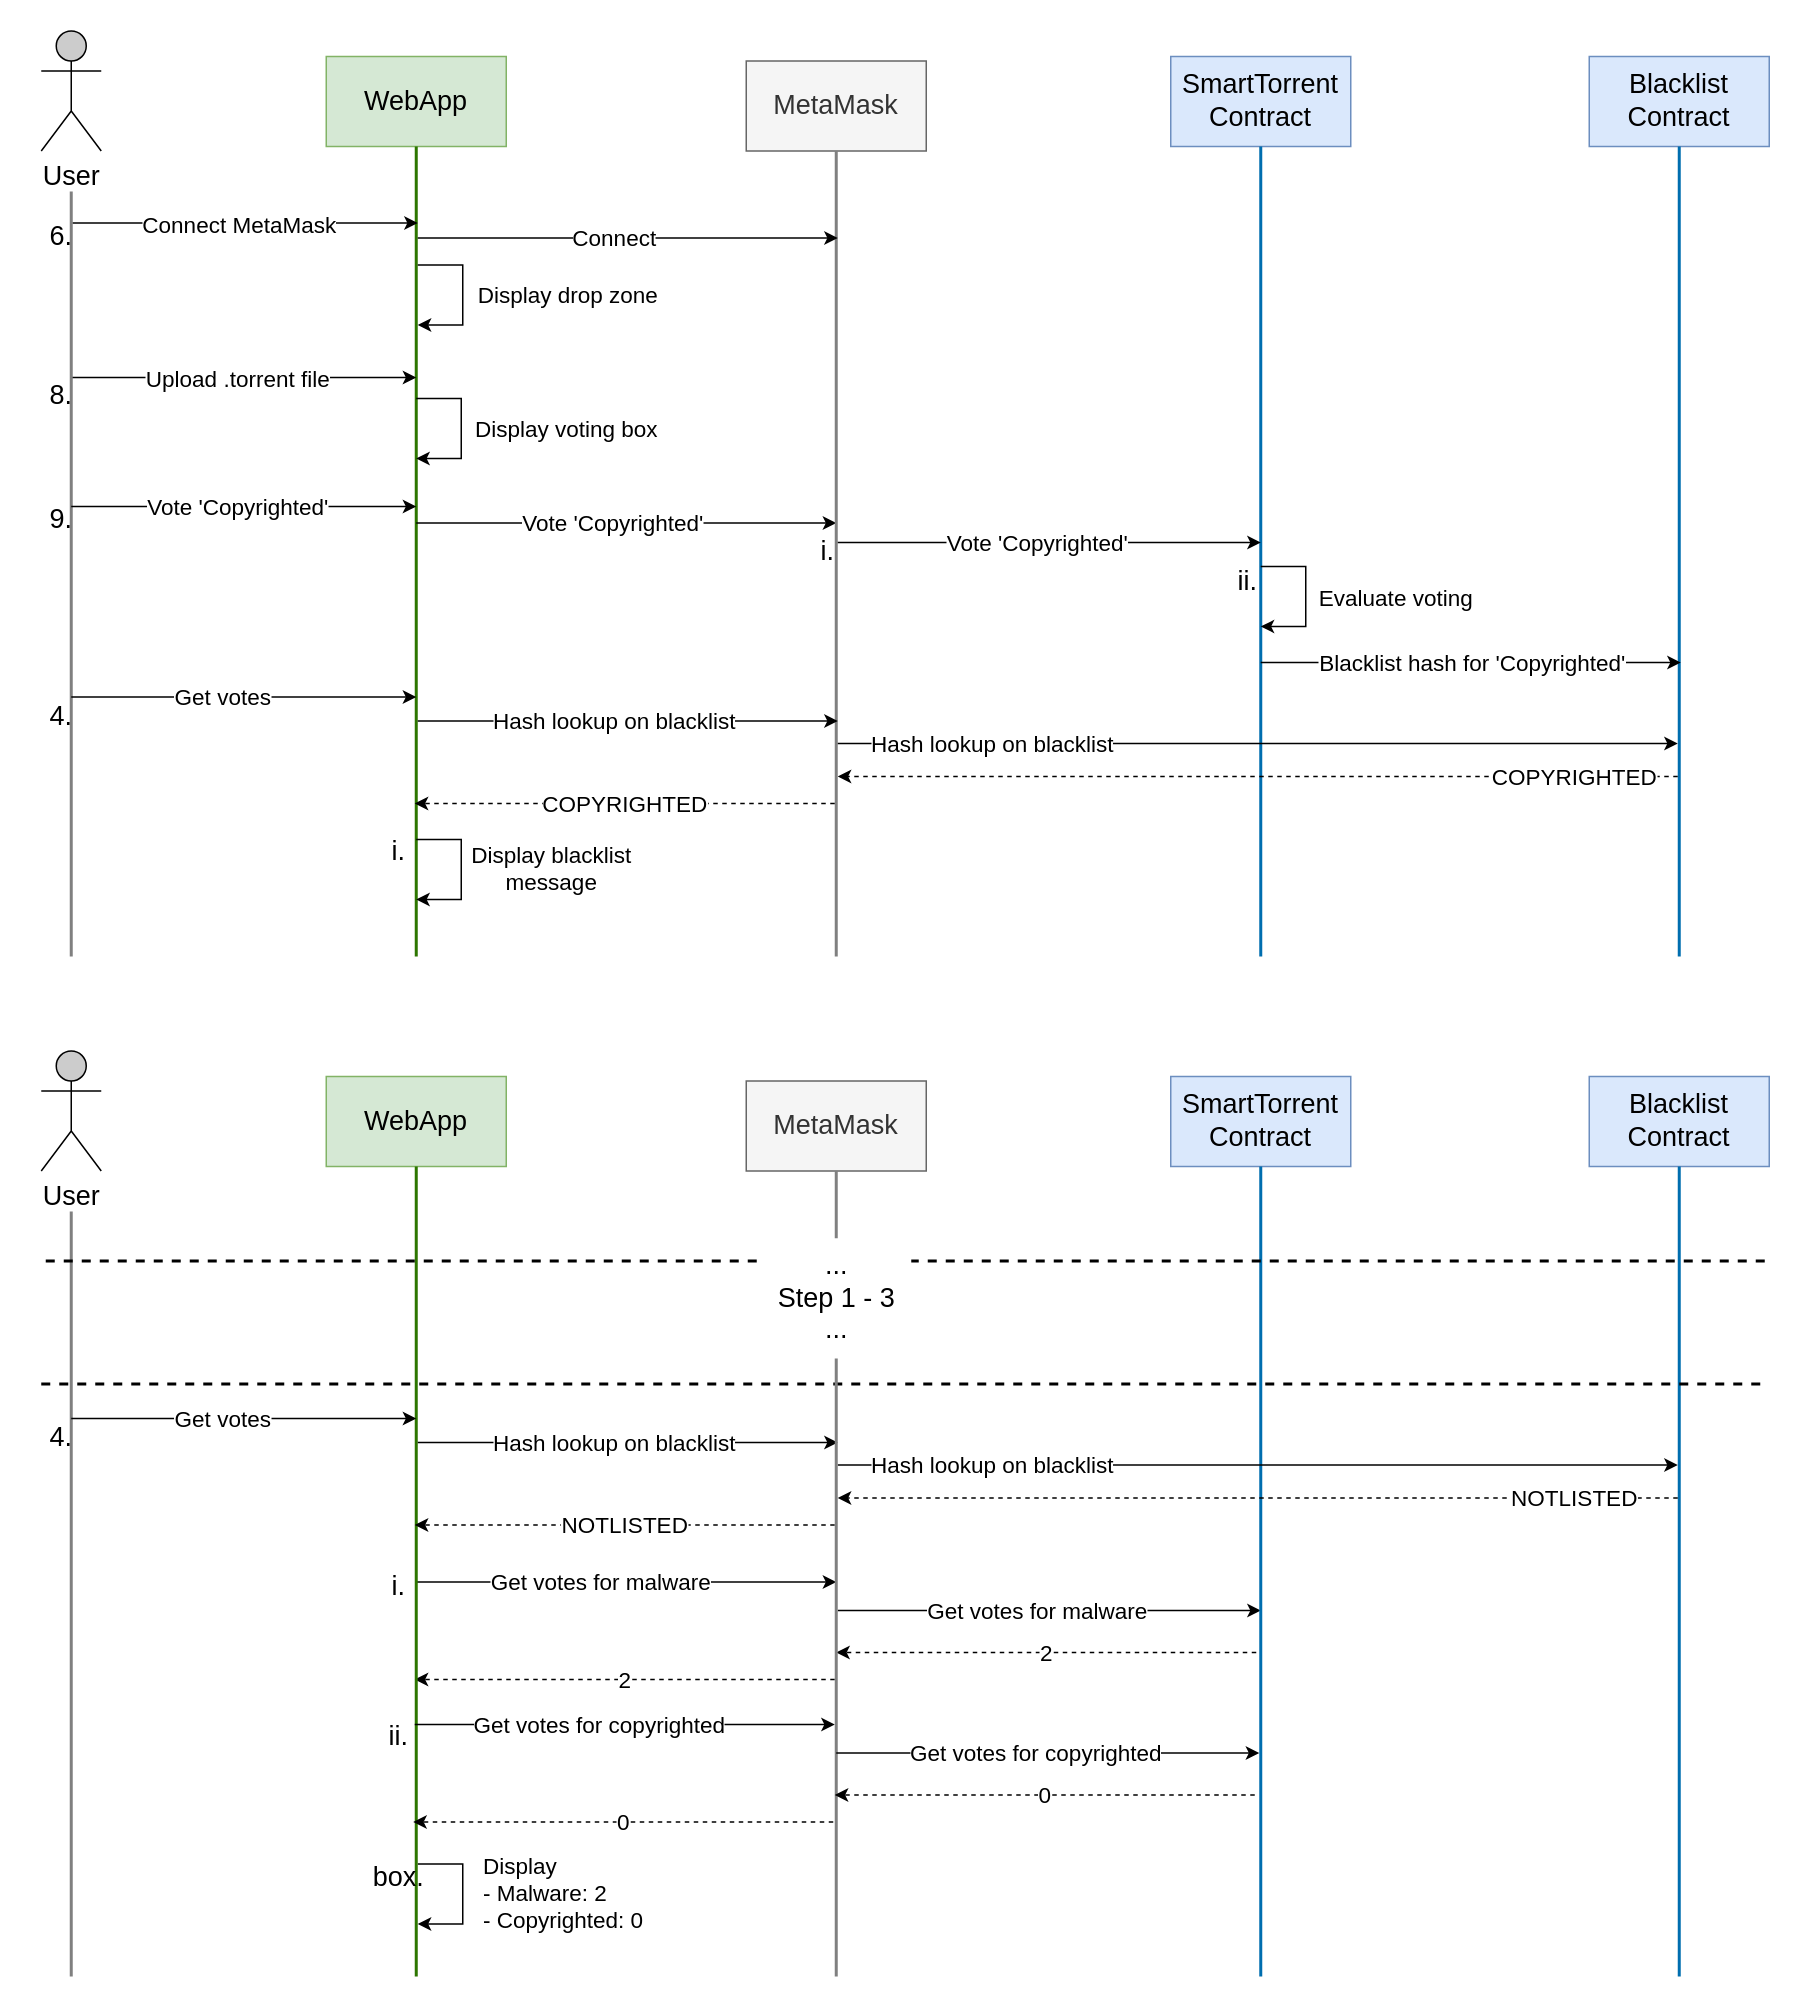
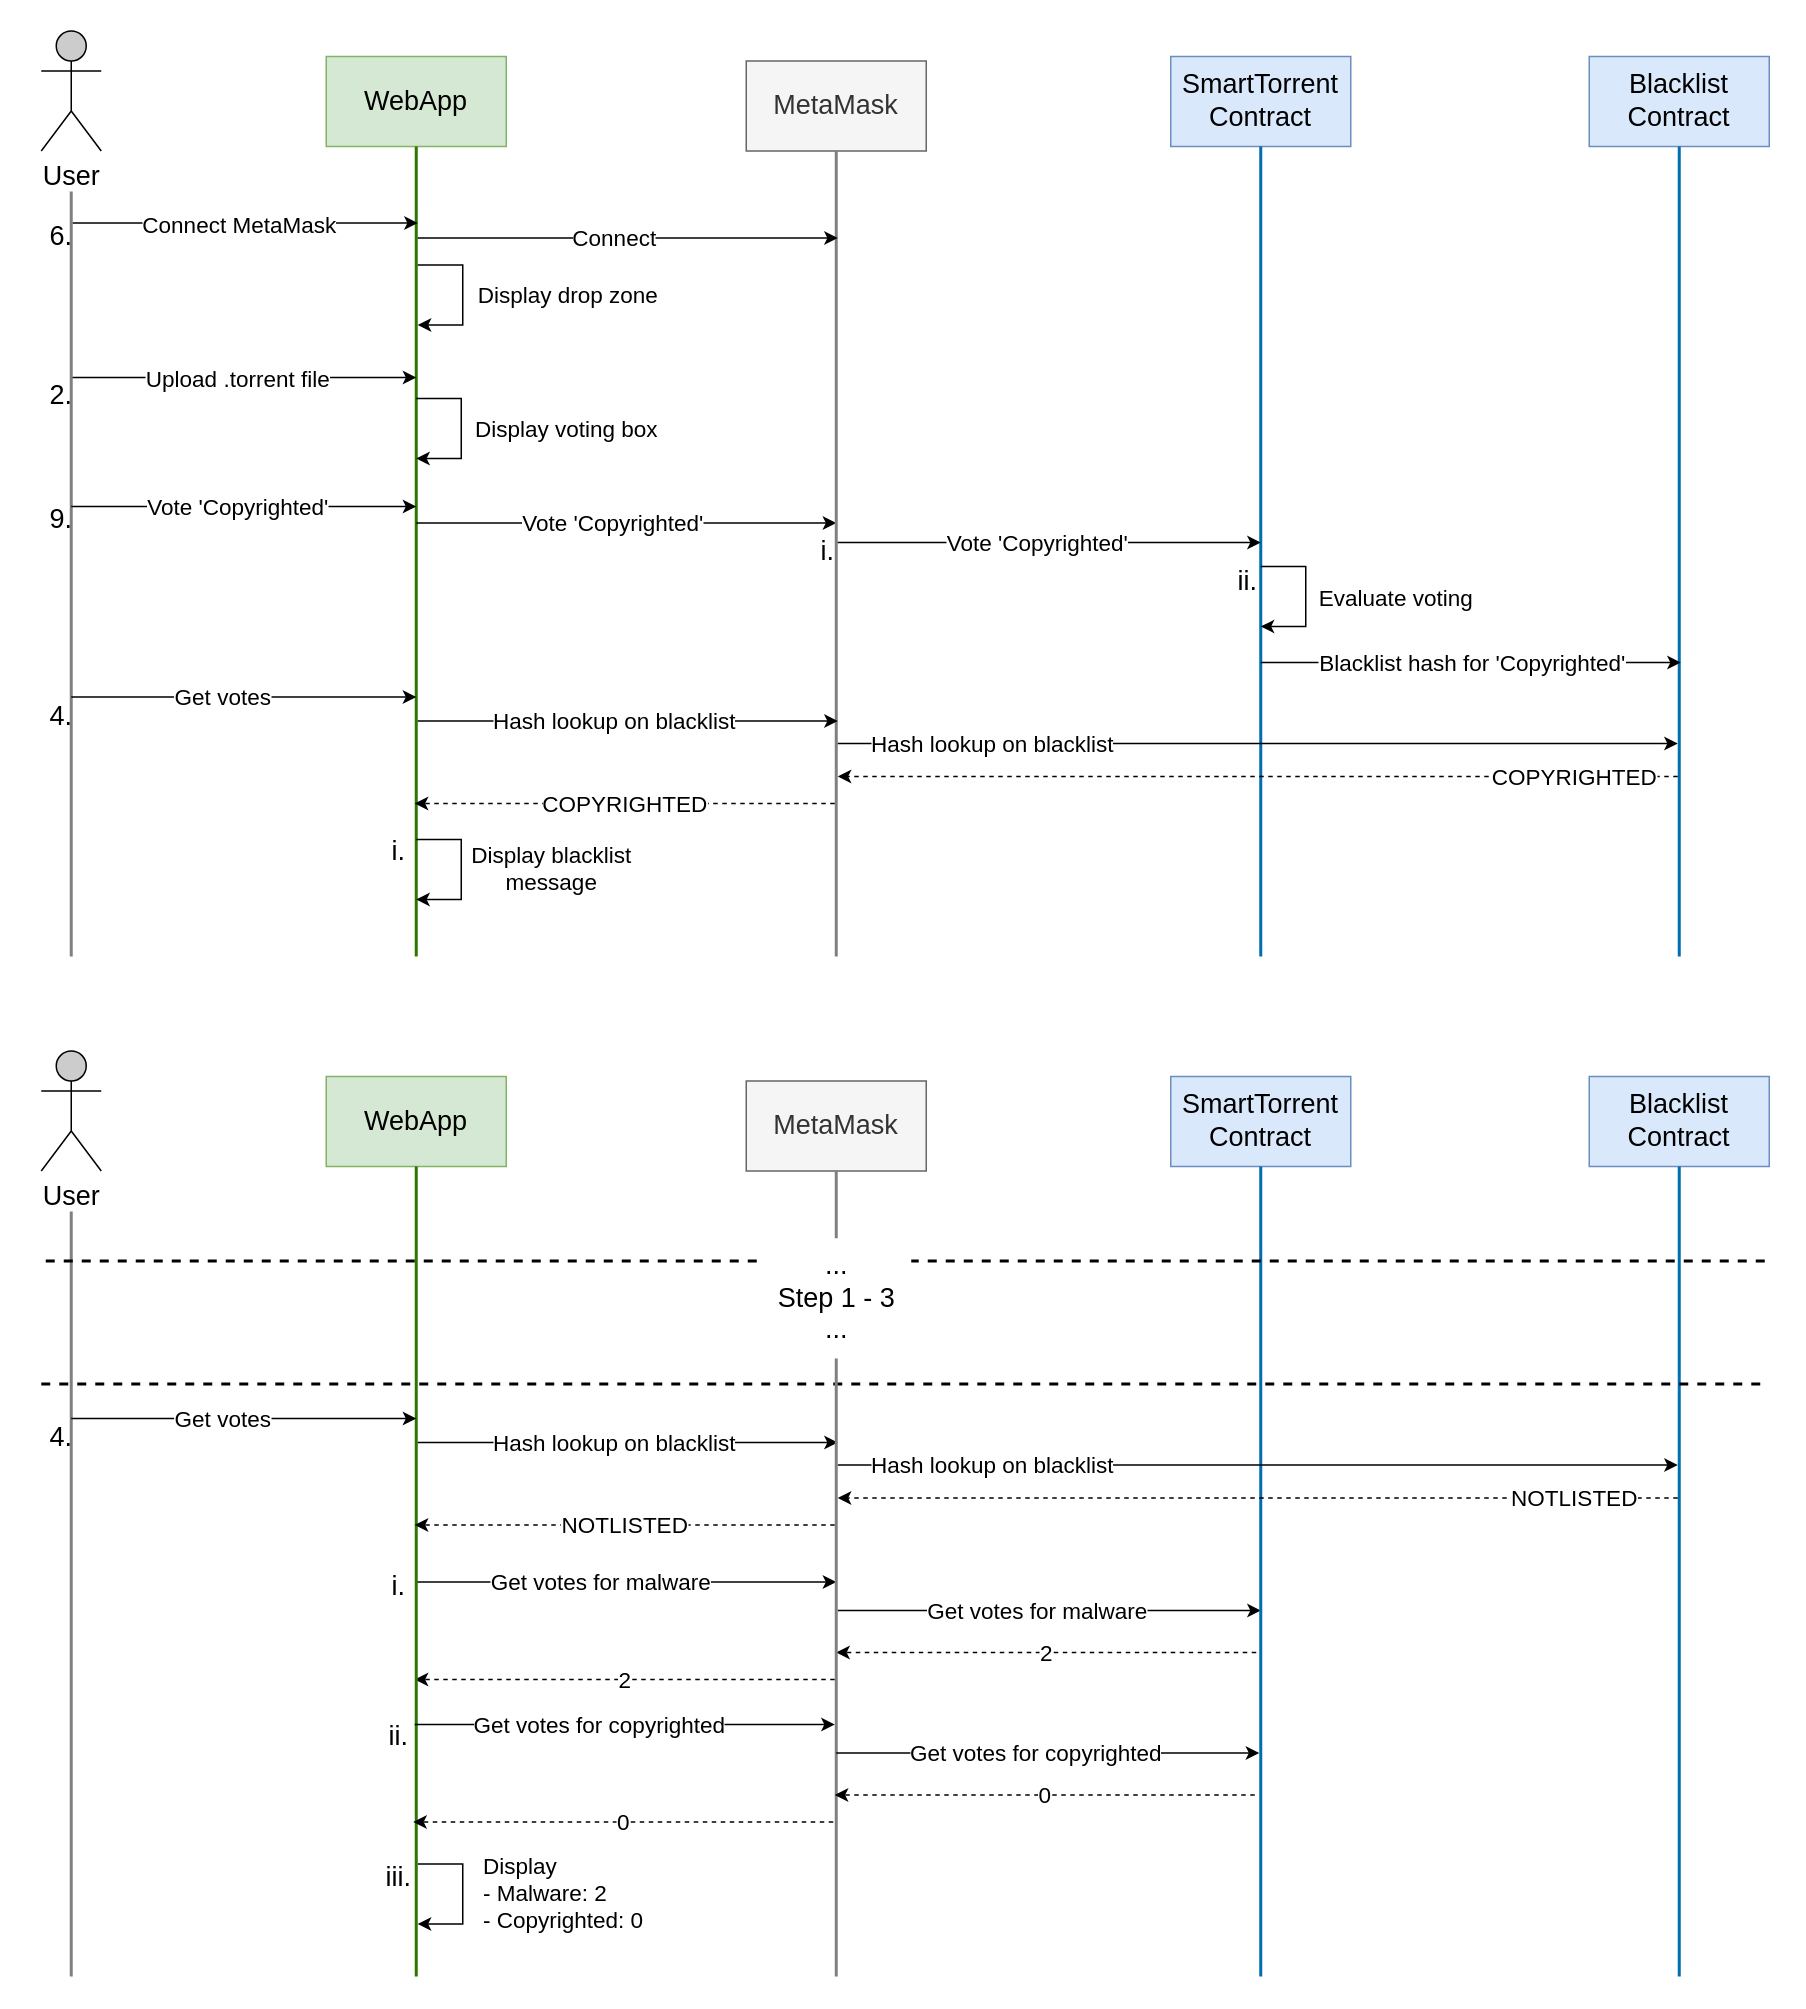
node "8.": label "8." -> "2."
node "box.": label "box." -> "iii."
